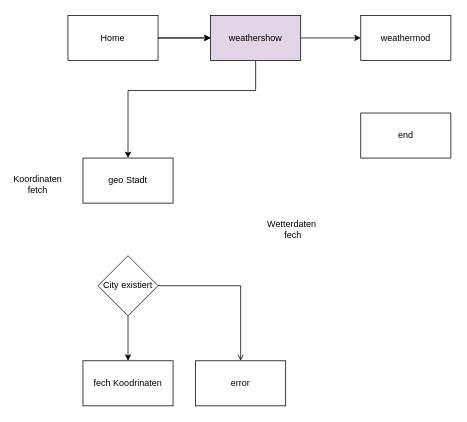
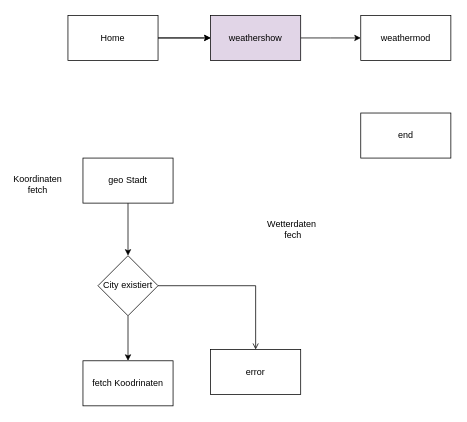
edge "weathershow" -> "geo Stadt": removed
edge "geo Stadt" -> "City existiert": added
node "fech Koodrinaten": label "fech Koodrinaten" -> "fetch Koodrinaten"
node "error": moved (240, 383) -> (255, 372)
